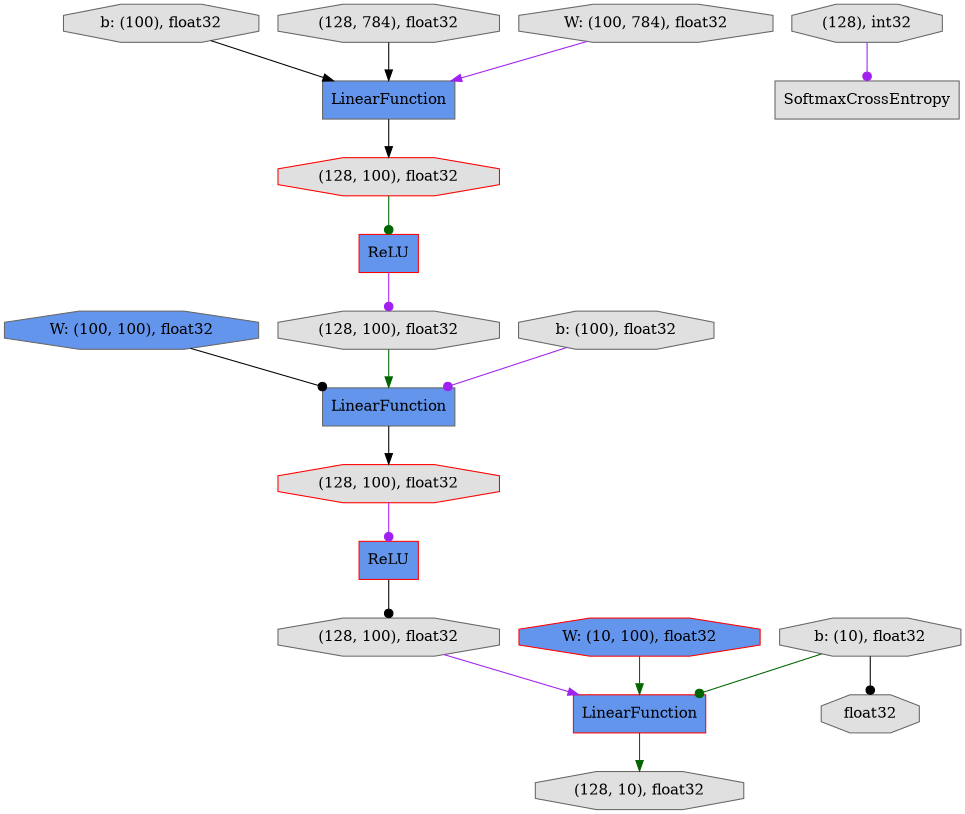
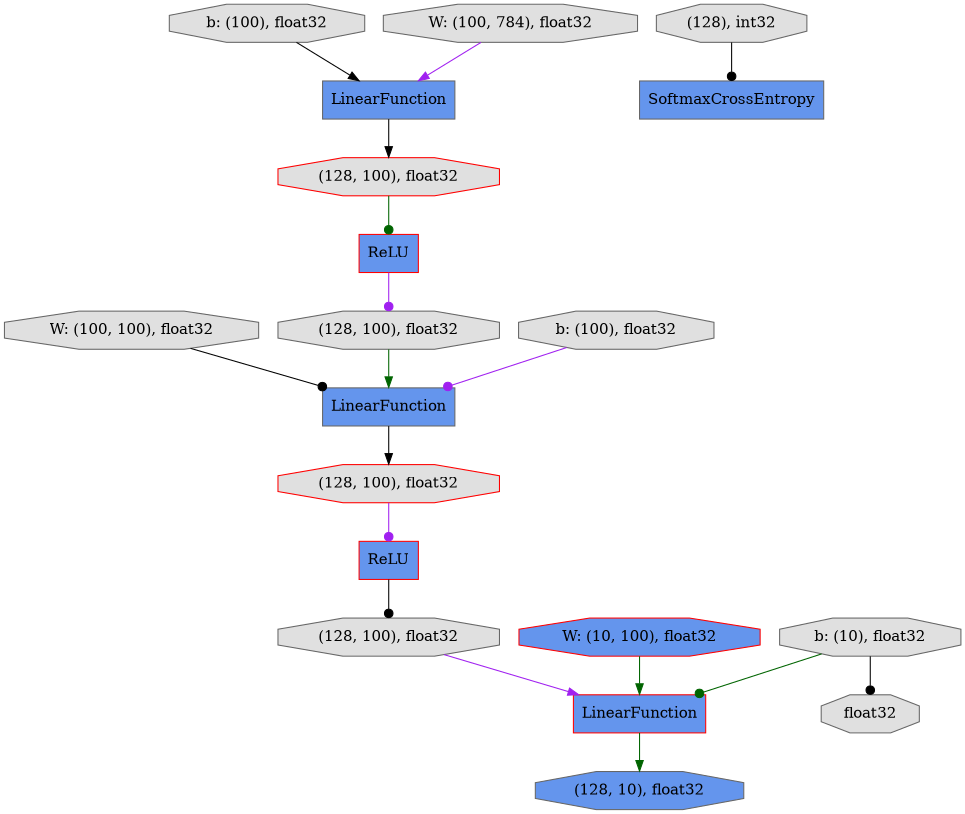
node "(128, 784), float32": removed
edge "(128), int32" -> "SoftmaxCrossEntropy": color purple -> black
node "SoftmaxCrossEntropy": fillcolor #e0e0e0 -> #6495ed
node "W: (100, 100), float32": fillcolor #6495ed -> #e0e0e0
node "(128, 10), float32": fillcolor #e0e0e0 -> #6495ed
